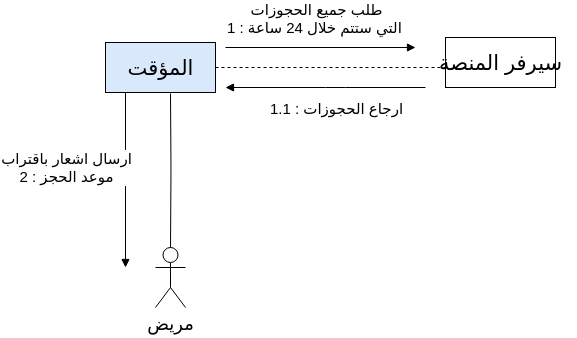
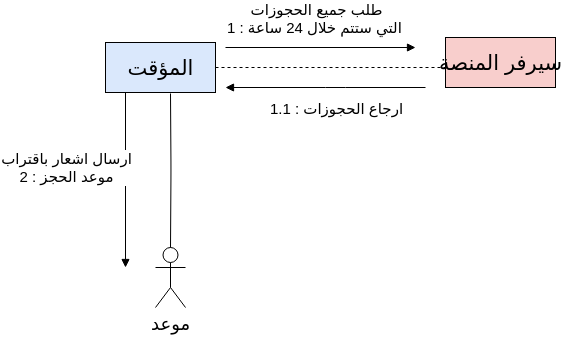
node "سيرفر المنصة": fillcolor #ffffff -> #f8cecc
node "مريض": label "مريض" -> "موعد"
